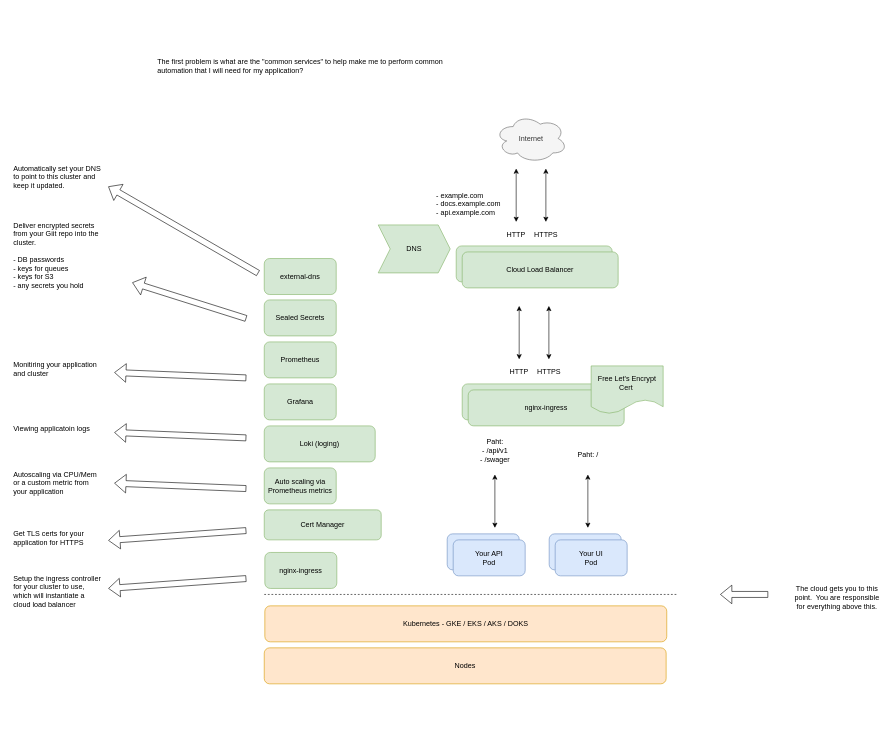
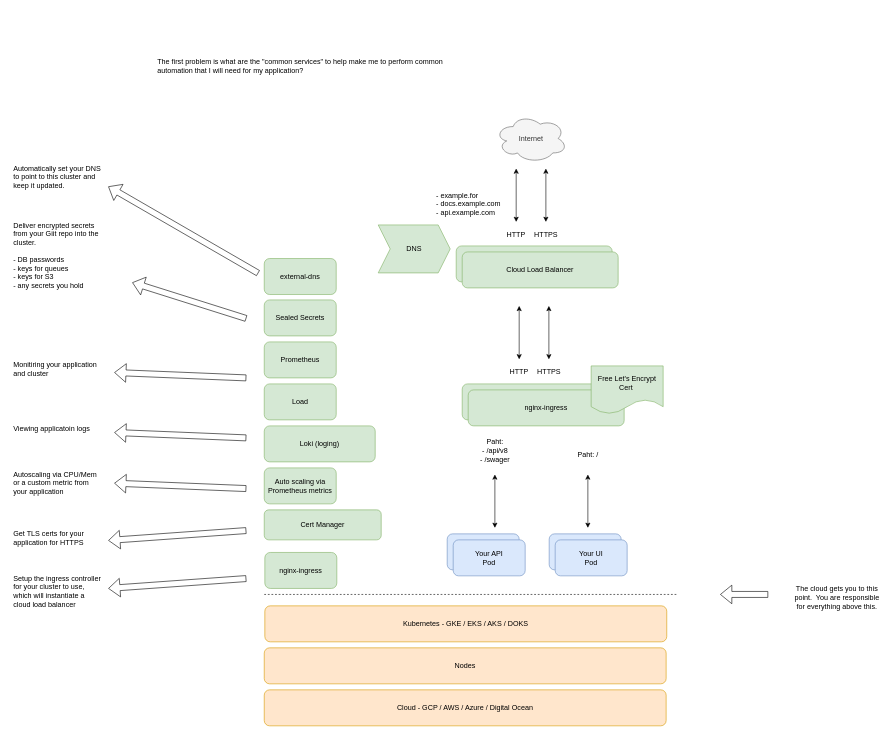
node "- example.com - docs.example.com - api.example.com": label "- example.com - docs.example.com - api.example.com" -> "- example.for - docs.example.com - api.example.com"
node "Grafana": label "Grafana" -> "Load"
node "Paht: - /api/v1 - /swager": label "Paht: - /api/v1 - /swager" -> "Paht: - /api/v8 - /swager"
node "Cloud - GCP / AWS / Azure / Digital Ocean": added
